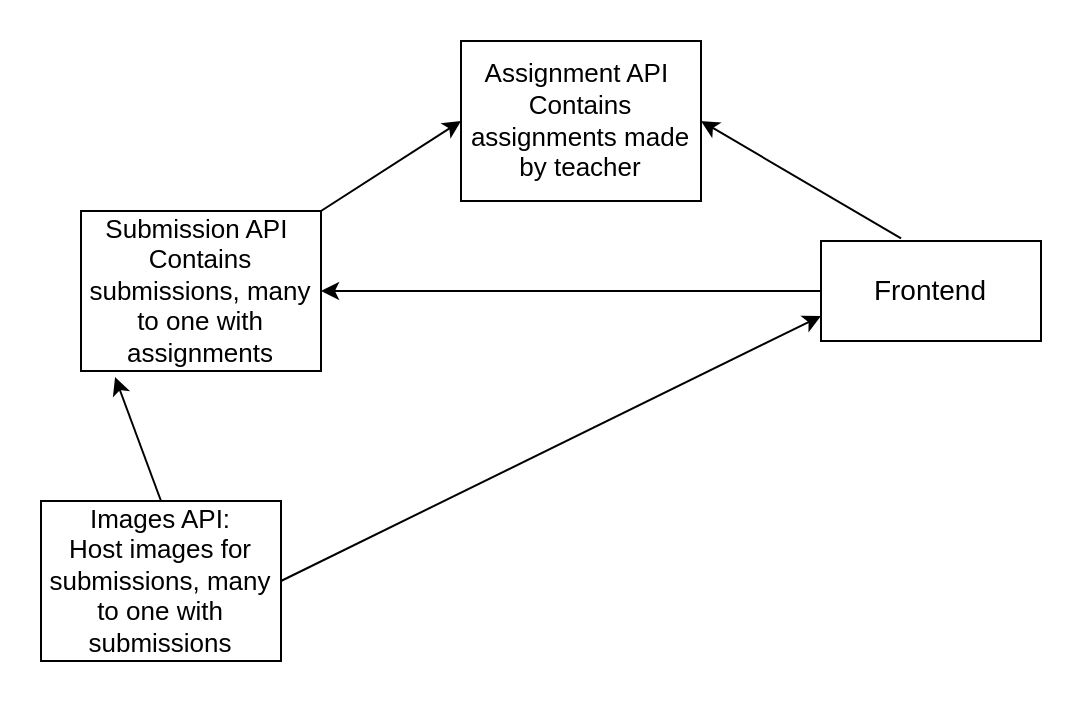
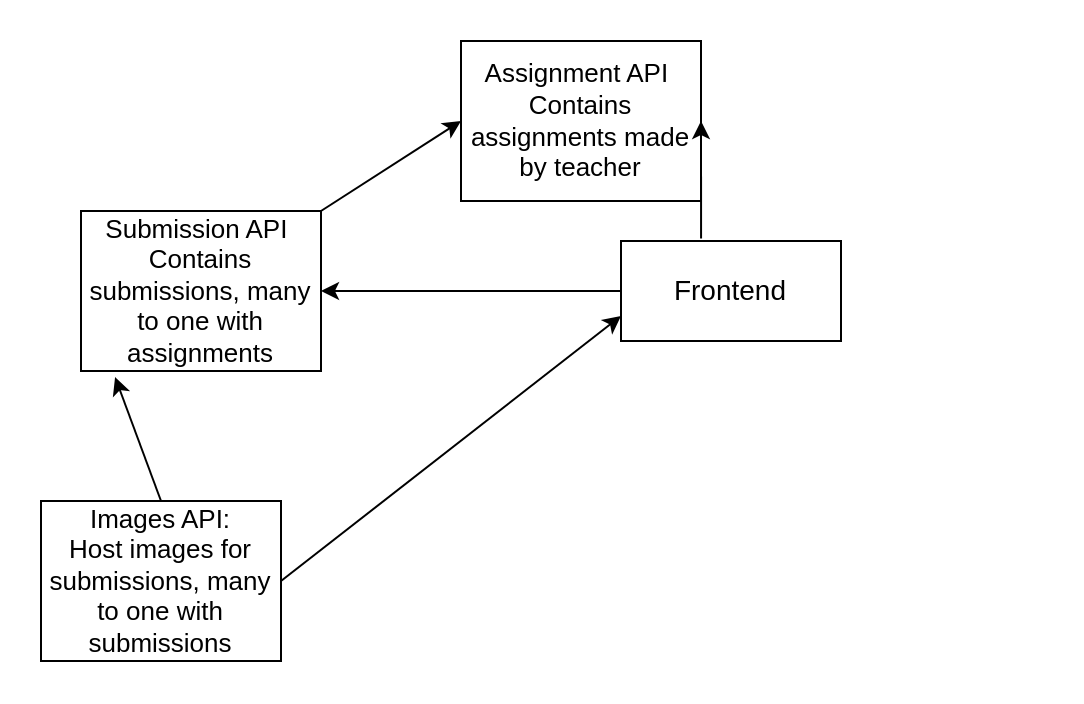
node "Frontend": moved (931, 291) -> (731, 291)
